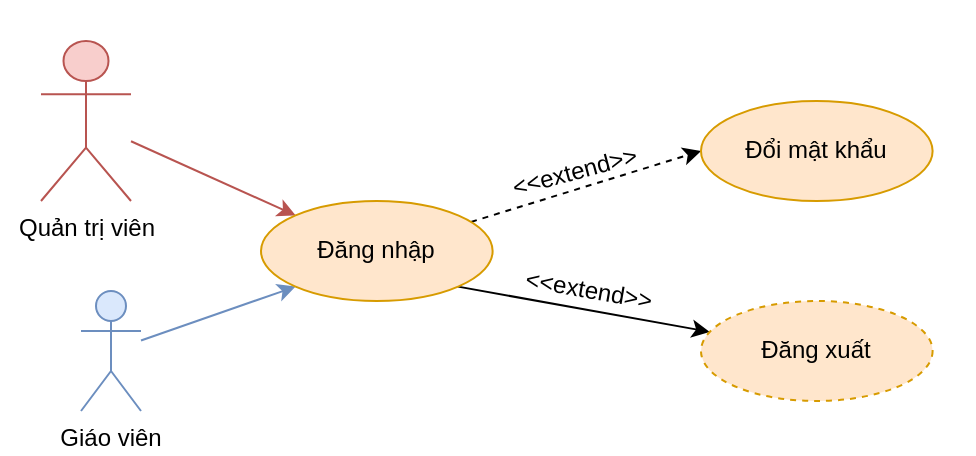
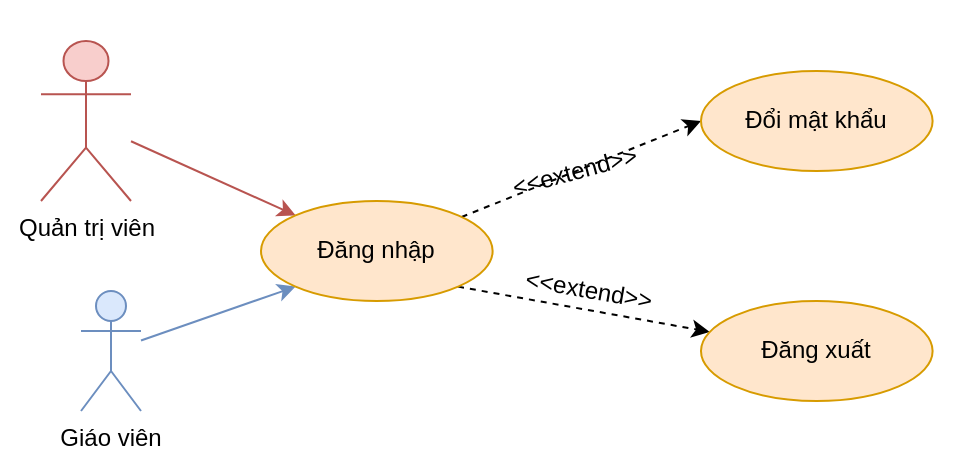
node "Đổi mật khẩu": moved (817, 151) -> (817, 121)
edge "Đăng nhập" -> "Đăng xuất": style solid -> dashed
node "Đăng xuất": style dashed -> solid
